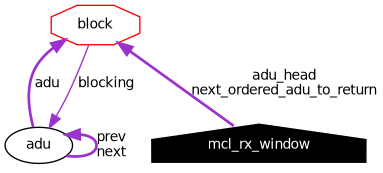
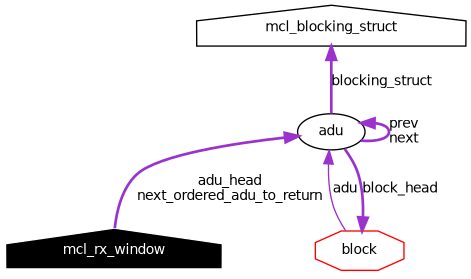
node "mcl_blocking_struct": added
edge "adu" -> "block": label "adu" -> "block_head"
edge "block" -> "adu": label "blocking" -> "adu"
edge "mcl_rx_window" -> "block": now "mcl_rx_window" -> "adu"
